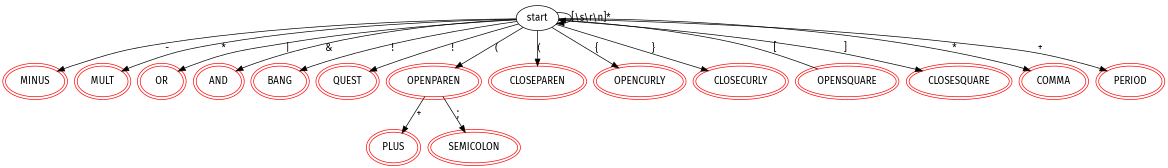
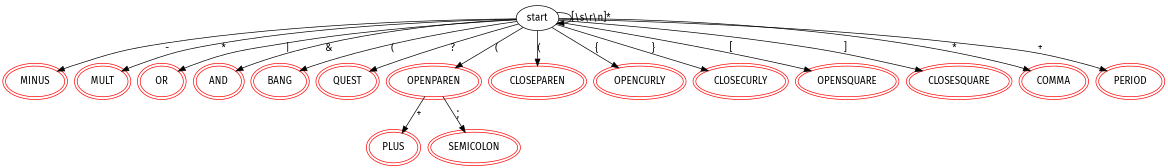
edge "OPENSQUARE" -> "start": reversed
edge "start" -> "BANG": label "!" -> "("
edge "start" -> "QUEST": label "!" -> "?"
